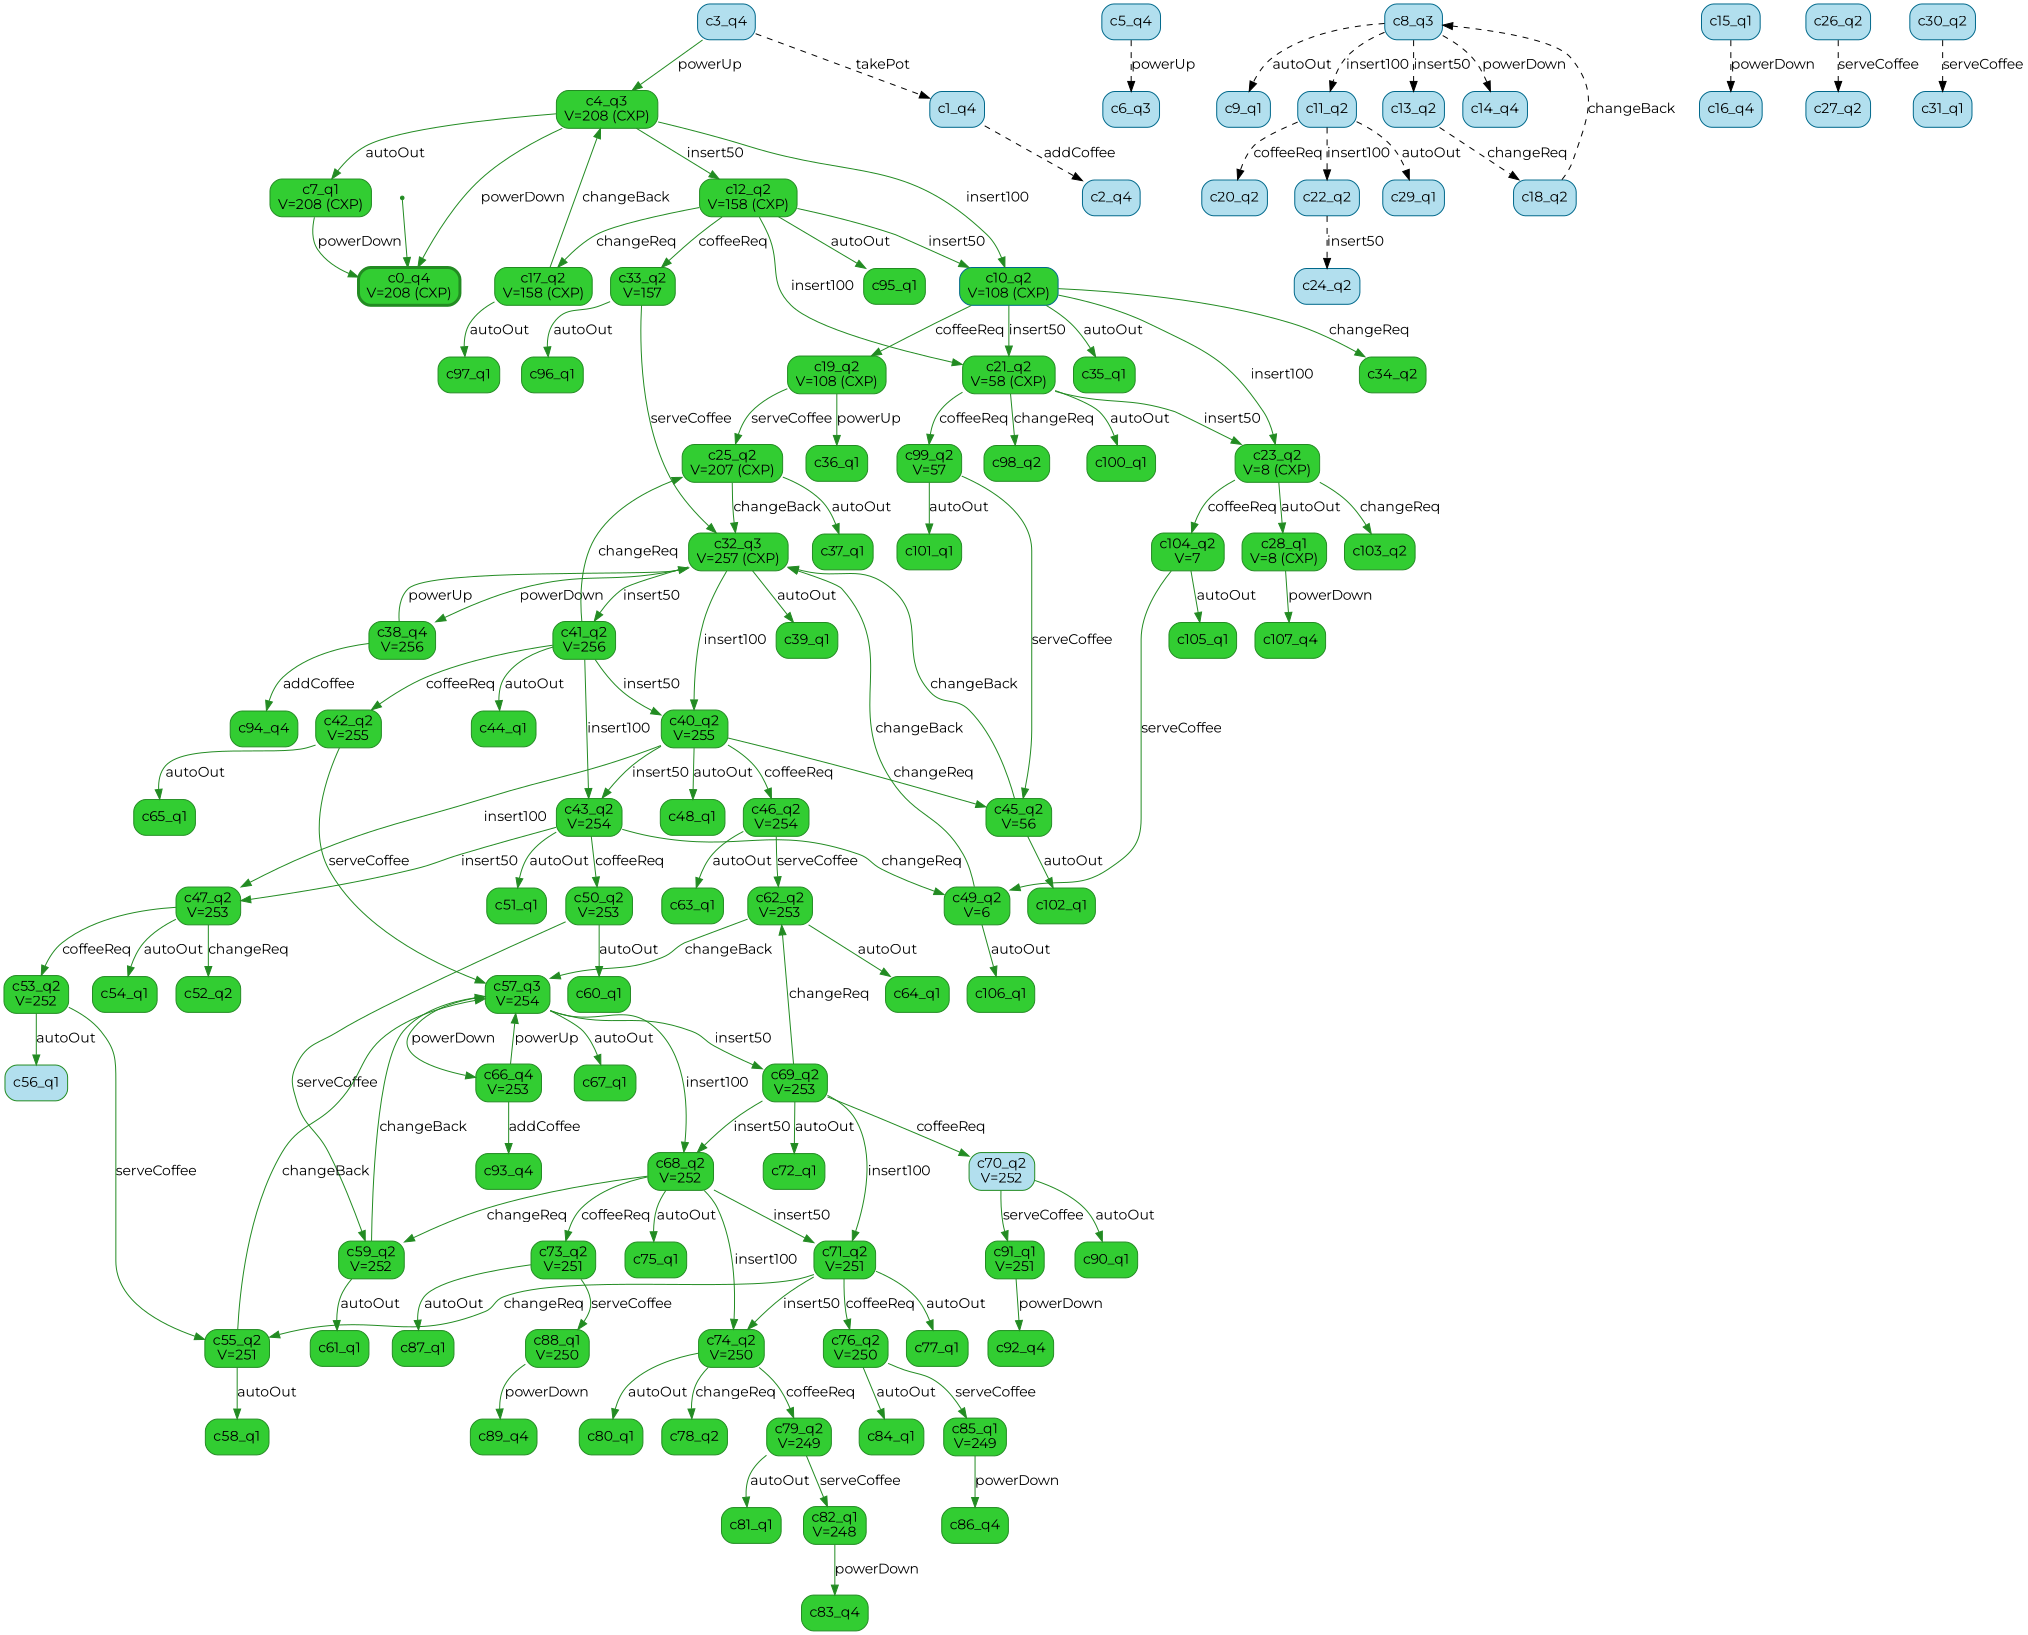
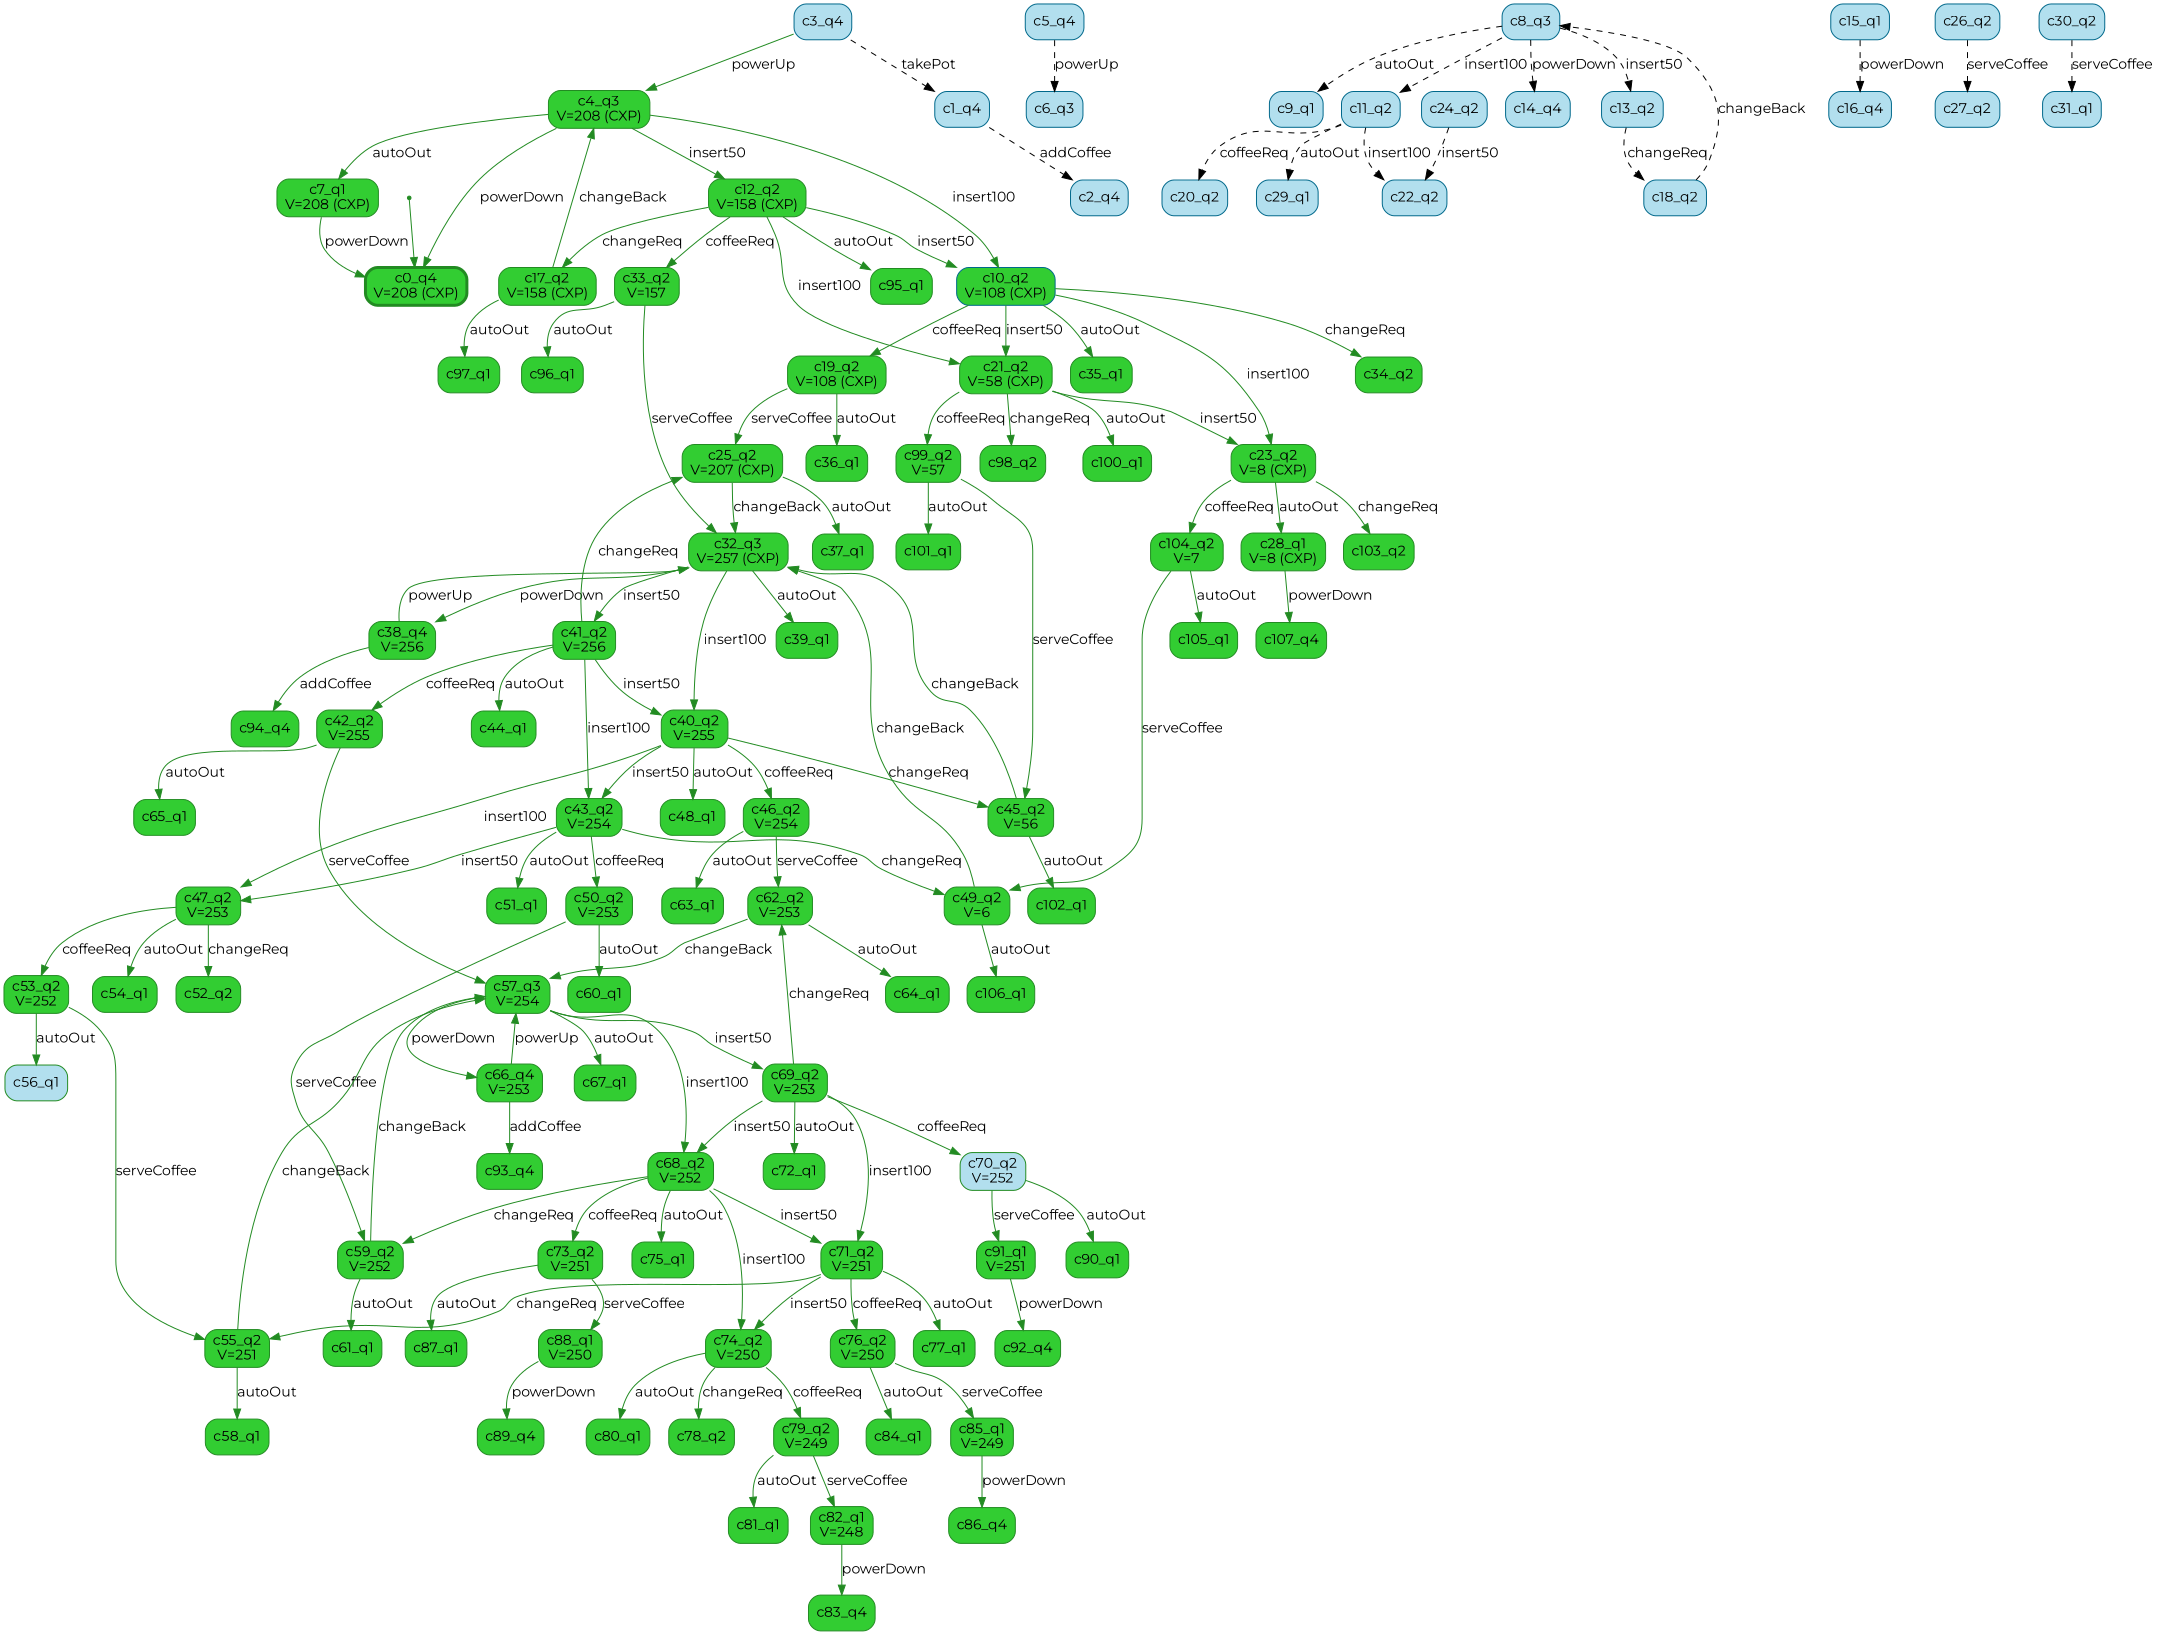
edge "c22_q2" -> "c24_q2": reversed
edge "c19_q2 V=108 (CXP)" -> "c36_q1": label "powerUp" -> "autoOut"
